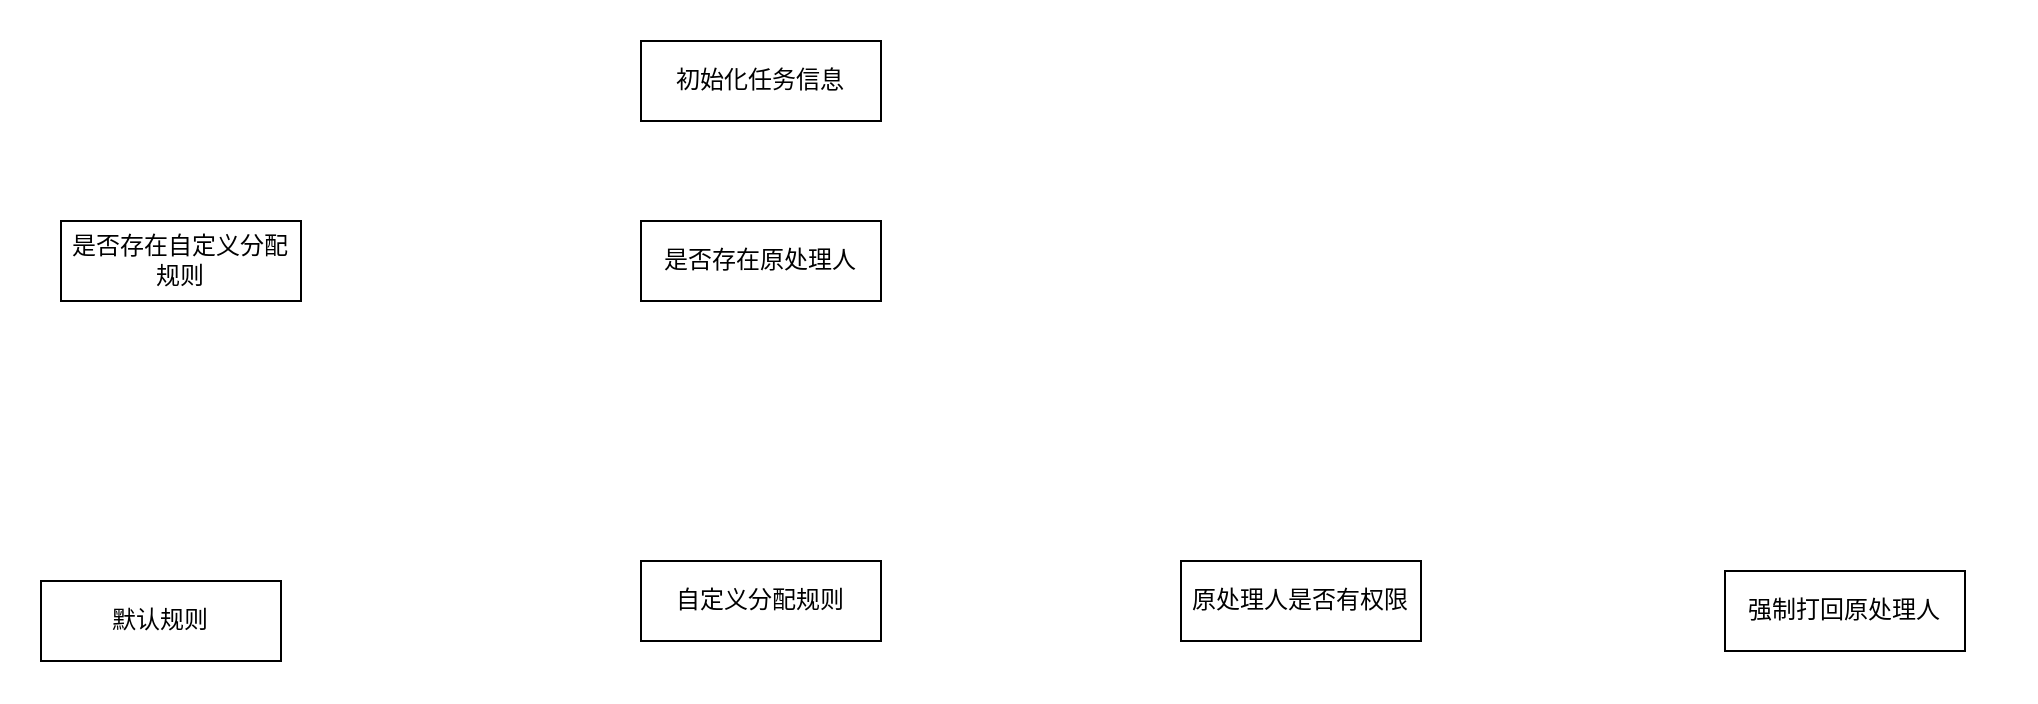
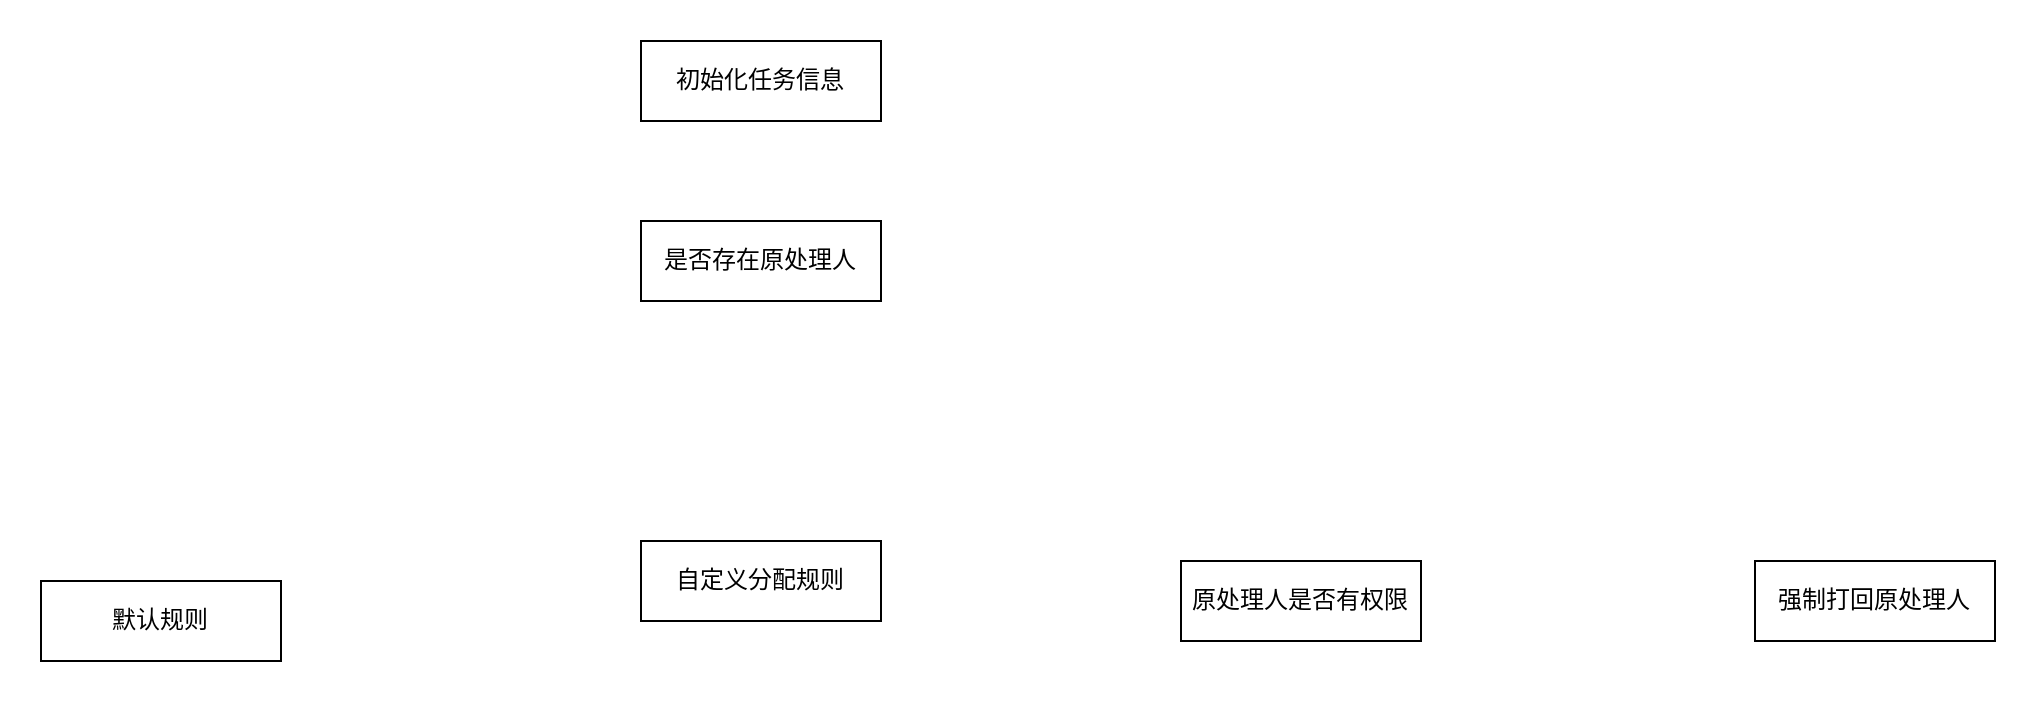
node "是否存在自定义分配规则": removed
node "自定义分配规则": moved (761, 601) -> (761, 581)
node "强制打回原处理人": moved (1845, 611) -> (1875, 601)
